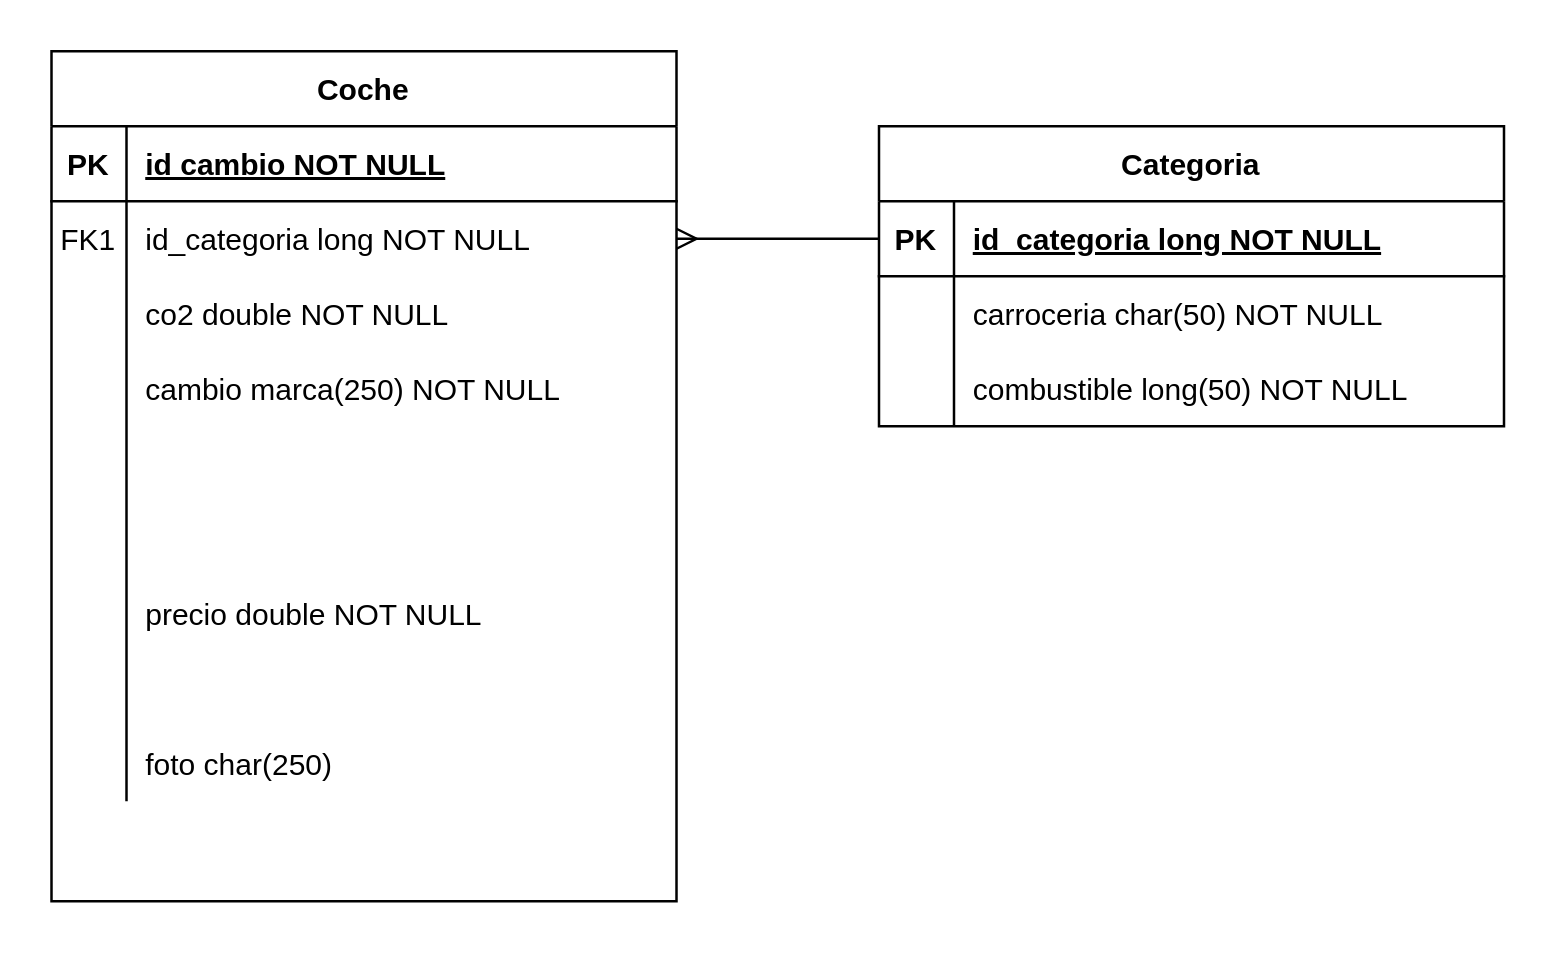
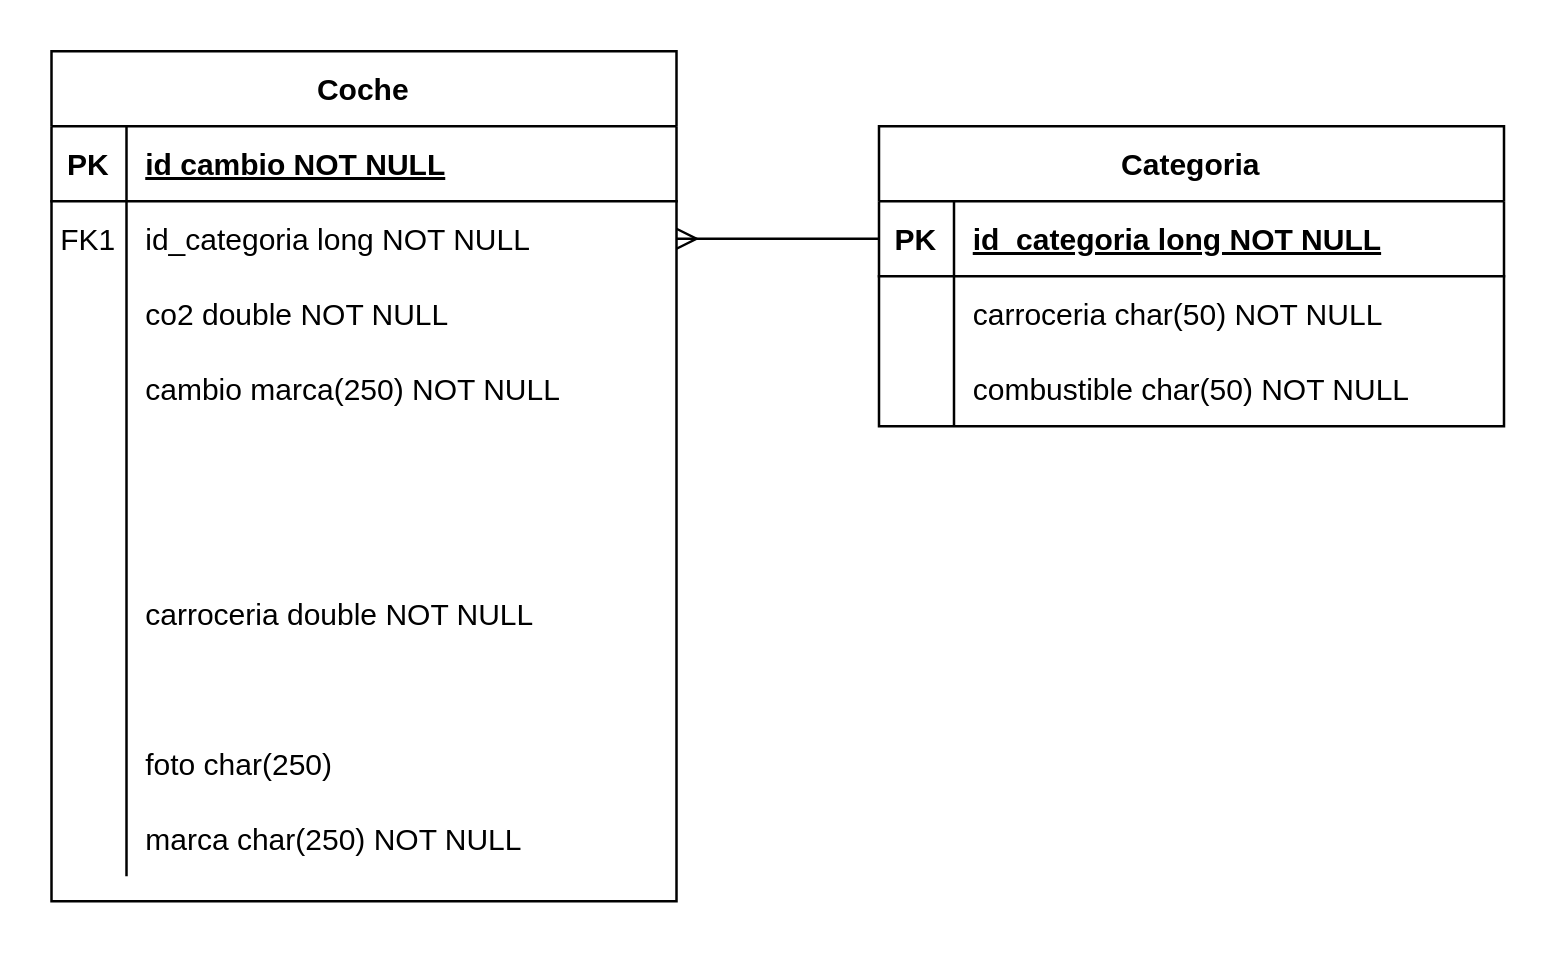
node "combustible long(50) NOT NULL": label "combustible long(50) NOT NULL" -> "combustible char(50) NOT NULL"
node "precio double NOT NULL": label "precio double NOT NULL" -> "carroceria double NOT NULL"
node "marca char(250) NOT NULL": added
